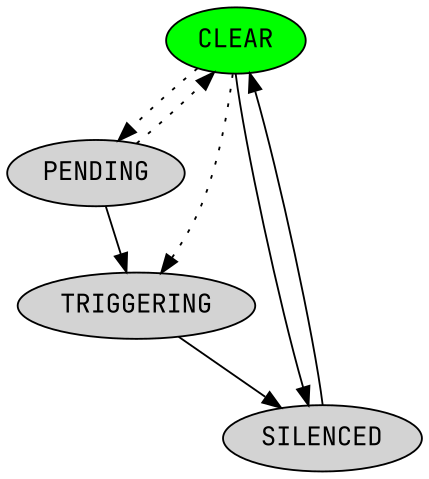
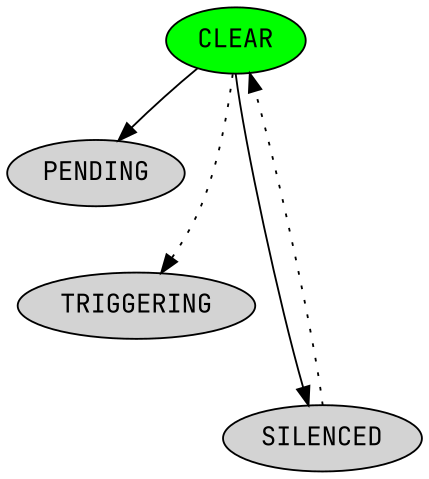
edge "CLEAR" -> "PENDING": style dotted -> solid
edge "PENDING" -> "CLEAR": removed
edge "PENDING" -> "TRIGGERING": removed
edge "SILENCED" -> "CLEAR": style solid -> dotted
edge "TRIGGERING" -> "SILENCED": removed
